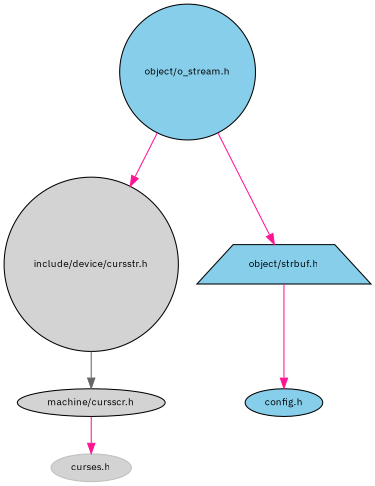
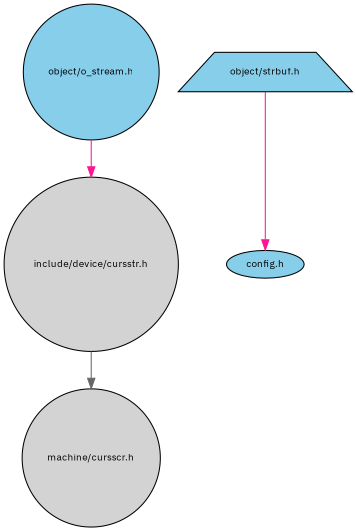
edge "object/o_stream.h" -> "object/strbuf.h": removed
node "machine/cursscr.h": shape ellipse -> circle
node "curses.h": removed
